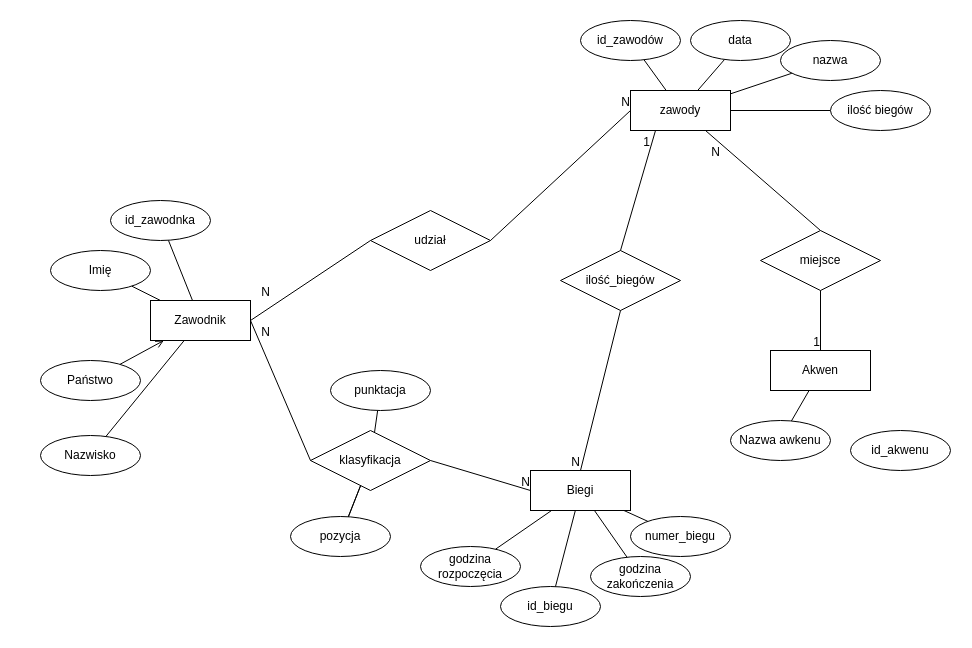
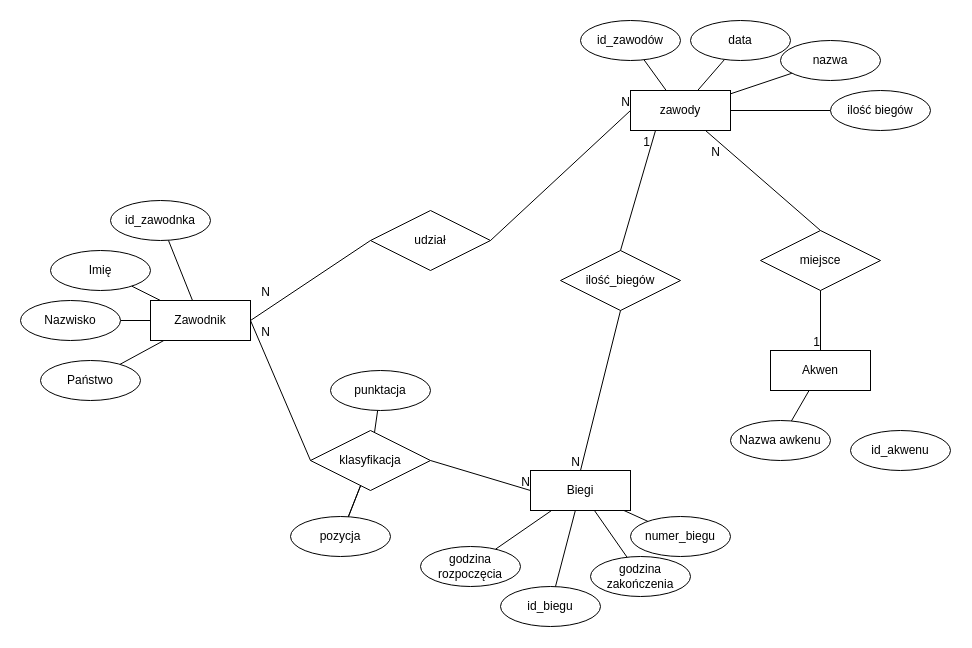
edge "Państwo" -> "Zawodnik": arrowhead open -> none
node "Nazwisko": moved (91, 456) -> (71, 321)
